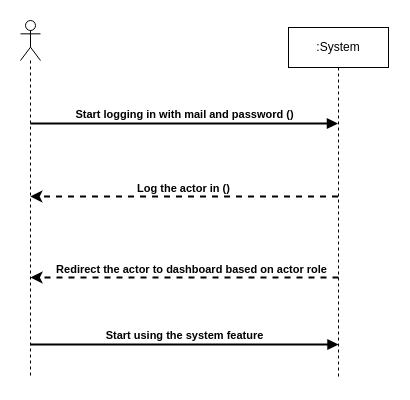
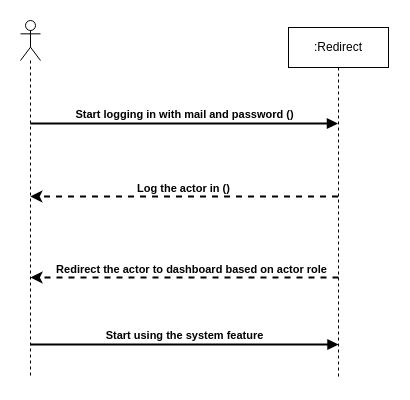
node ":System": label ":System" -> ":Redirect"
